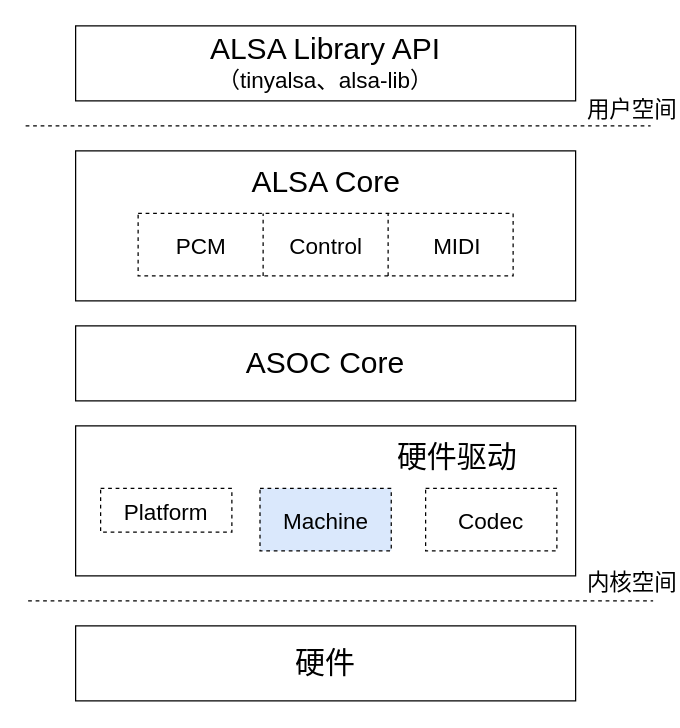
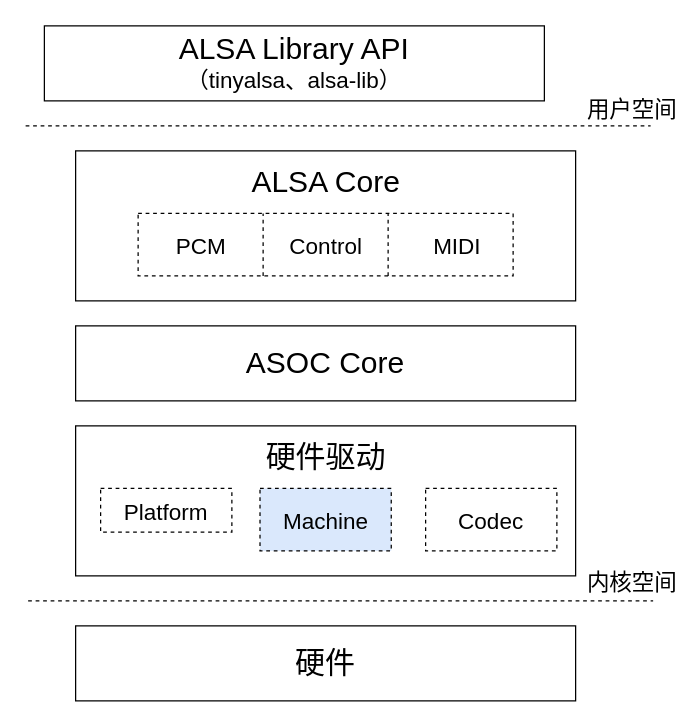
node "ALSA Library API （tinyalsa、alsa-lib）": moved (326, 63) -> (294, 63)
node "硬件驱动": moved (457, 457) -> (326, 457)
